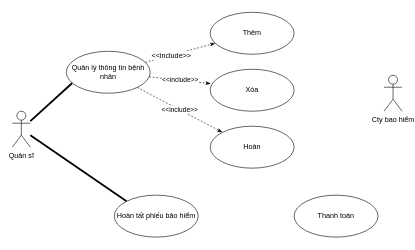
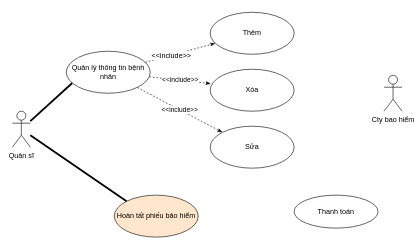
node "Hoàn": label "Hoàn" -> "Sửa"
node "Hoàn tất phiếu bảo hiểm": fillcolor #ffffff -> #ffe6cc
node "Thanh toán": size 84x42 -> 84x33
